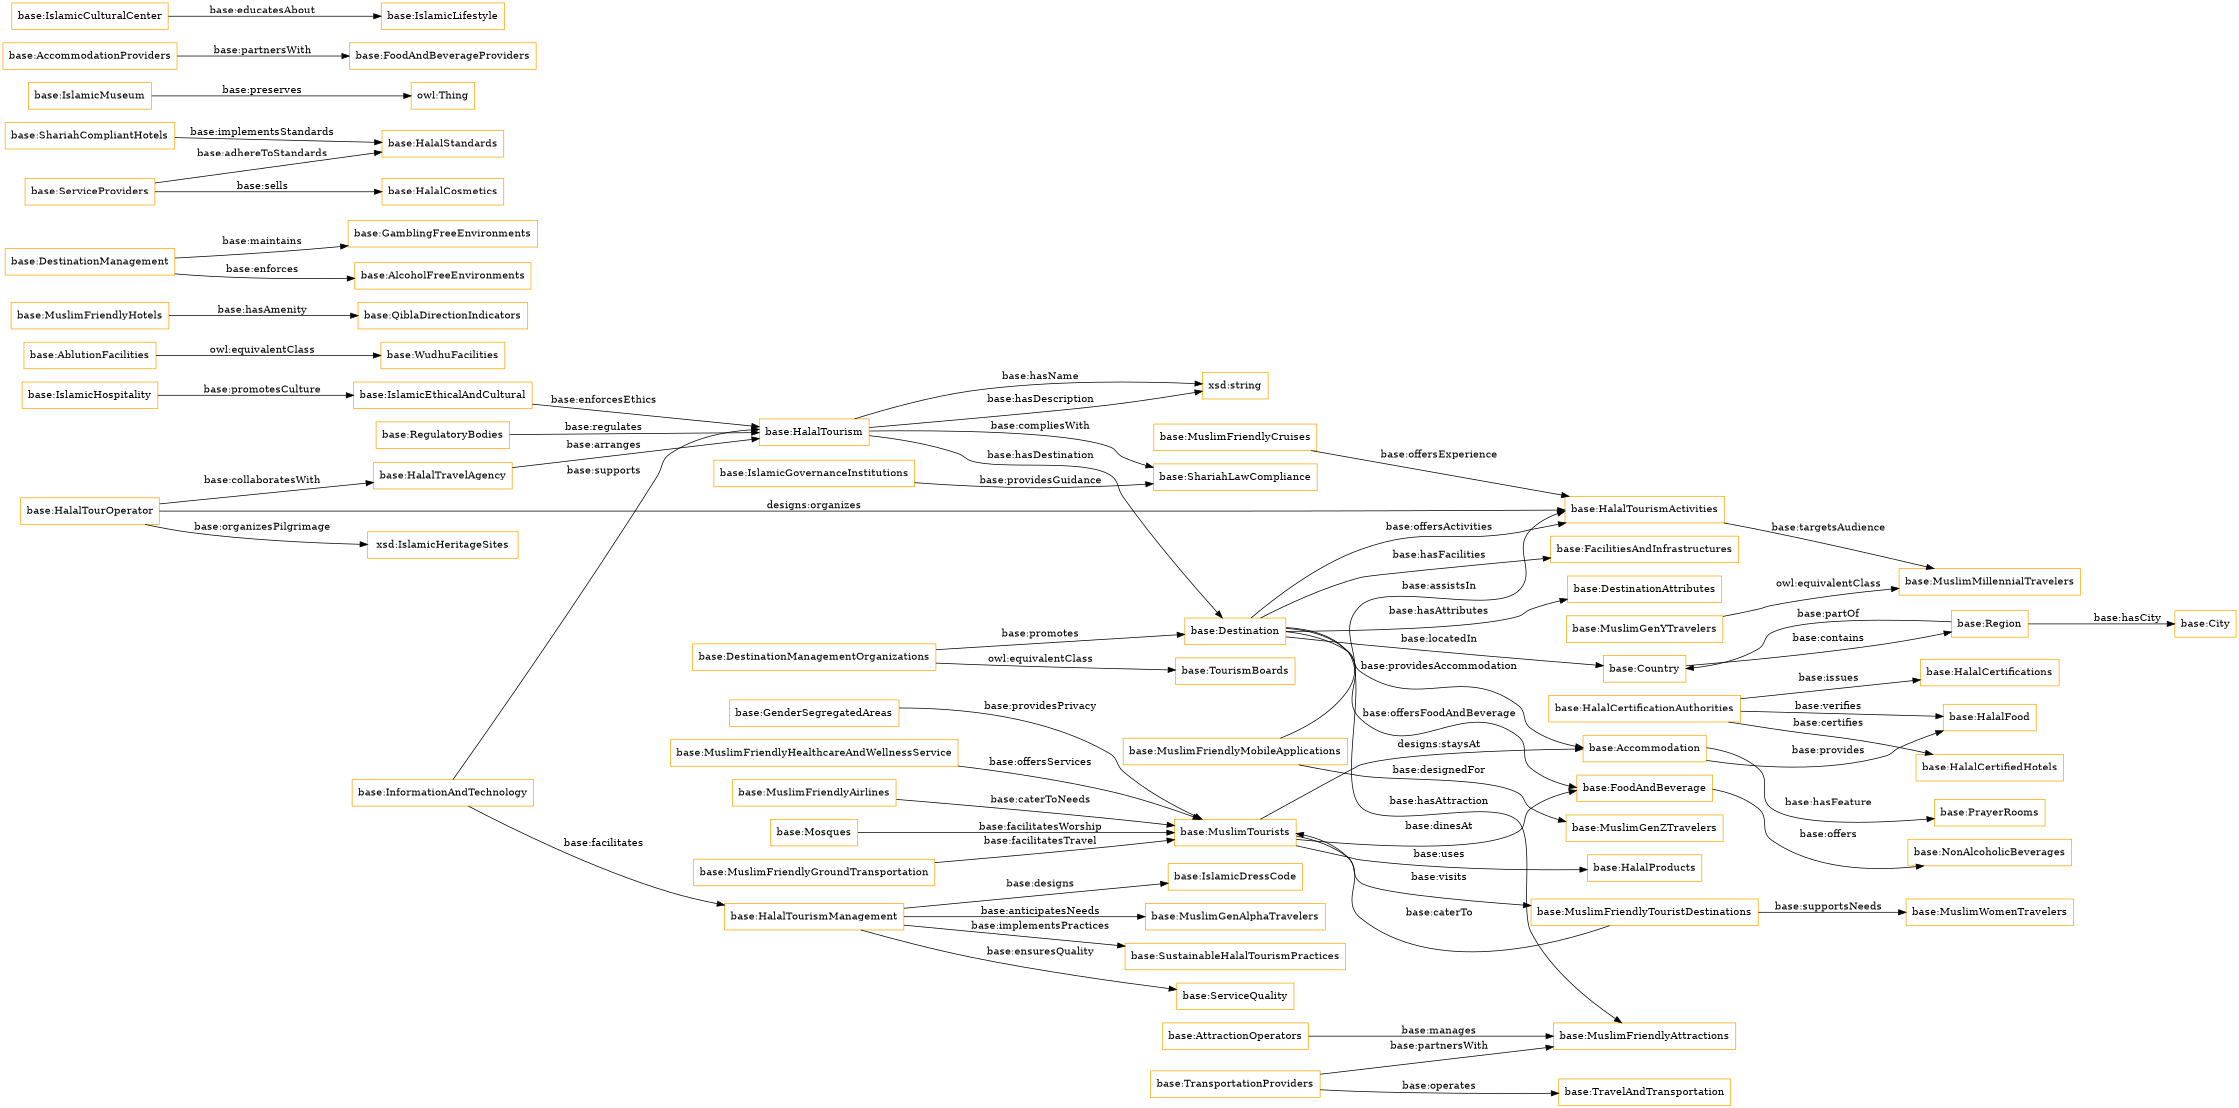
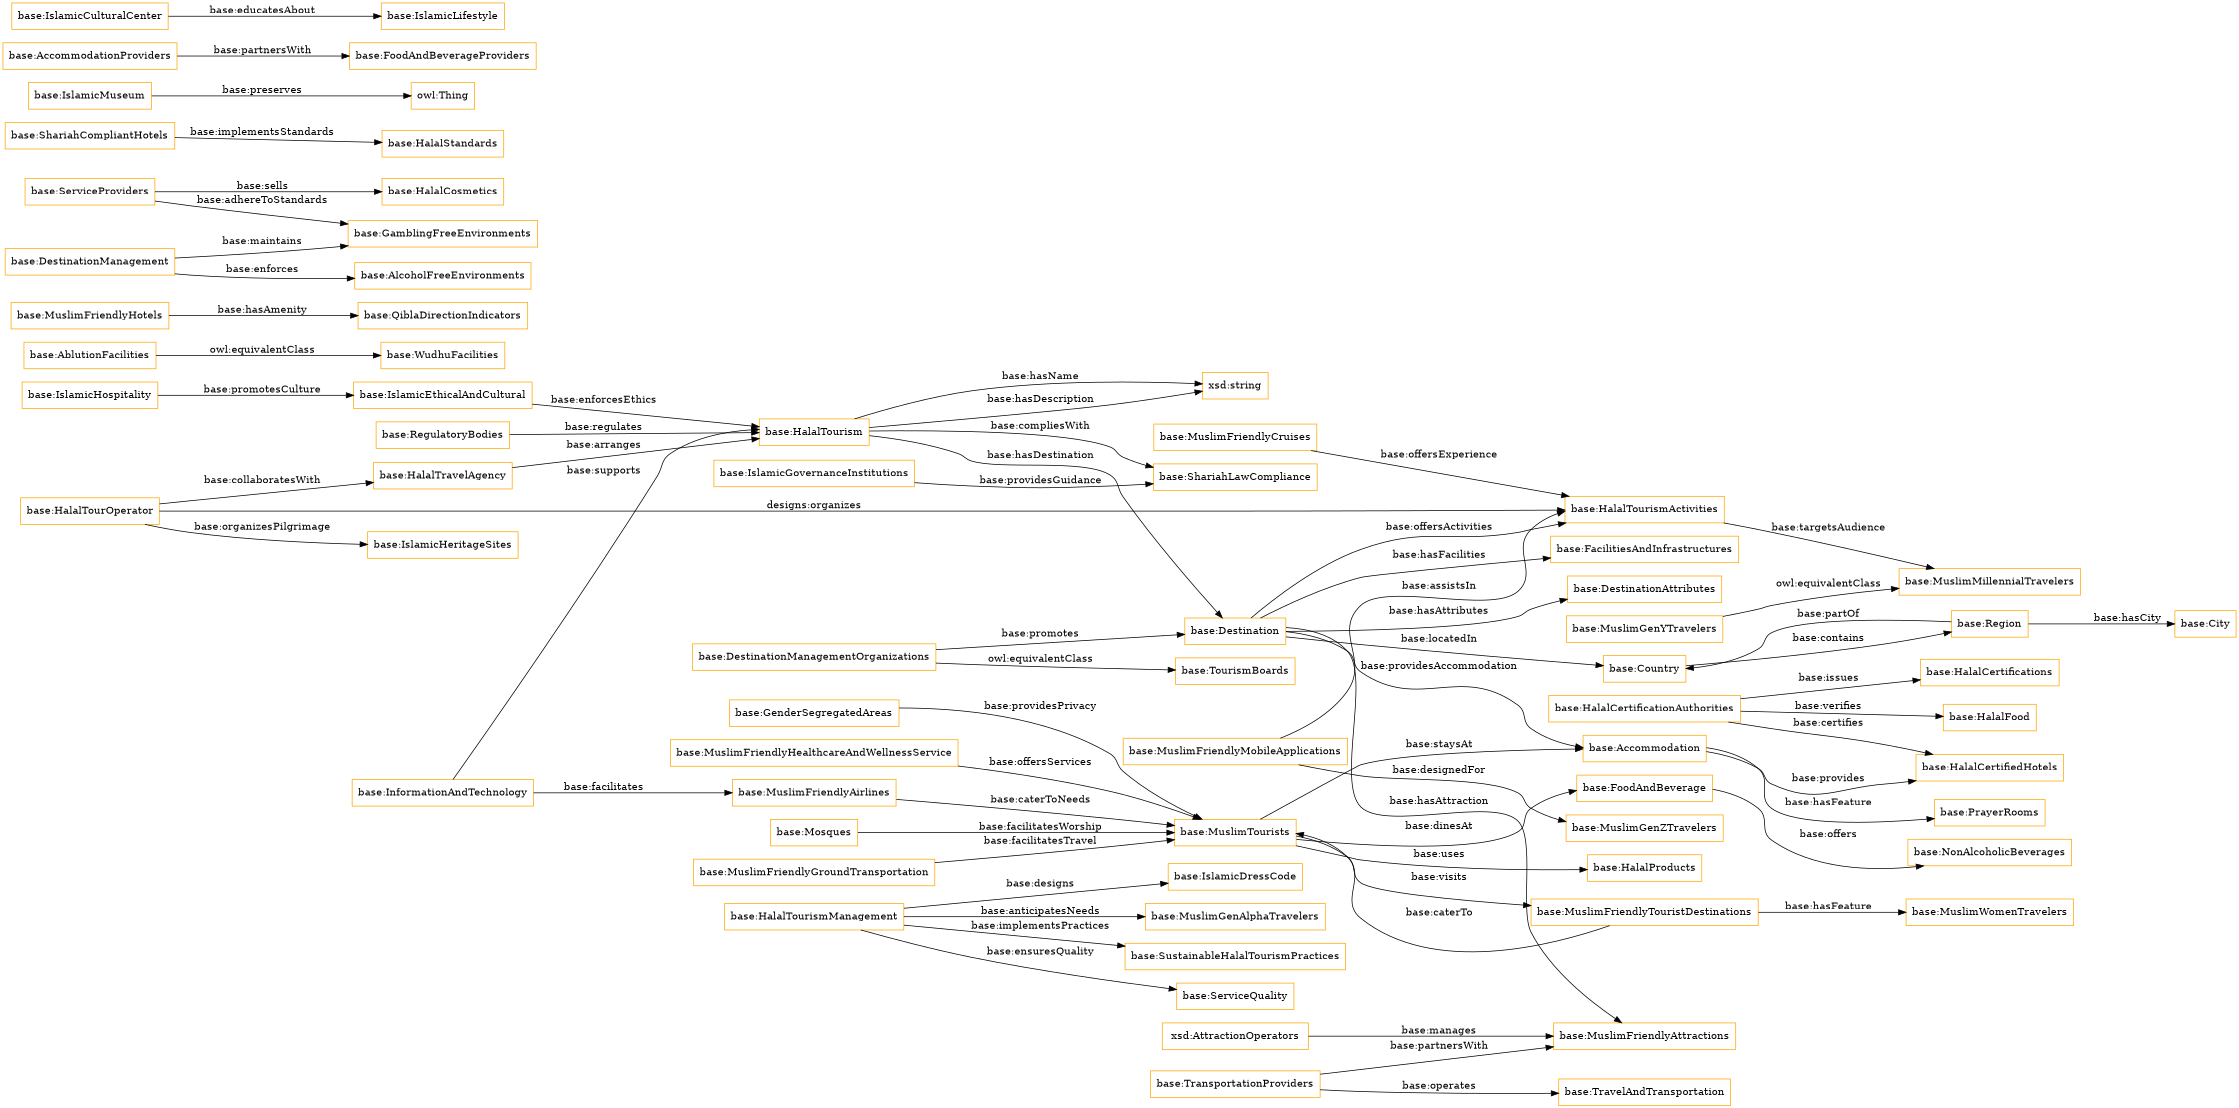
edge "base:ServiceProviders" -> "base:HalalStandards": now "base:ServiceProviders" -> "base:GamblingFreeEnvironments"
node "xsd:IslamicHeritageSites": label "xsd:IslamicHeritageSites" -> "base:IslamicHeritageSites"
edge "base:Destination" -> "base:FoodAndBeverage": removed, label "base:offersFoodAndBeverage"
edge "base:MuslimTourists" -> "base:Accommodation": label "designs:staysAt" -> "base:staysAt"
edge "base:Accommodation" -> "base:HalalFood": now "base:Accommodation" -> "base:HalalCertifiedHotels"
edge "base:InformationAndTechnology" -> "base:HalalTourismManagement": now "base:InformationAndTechnology" -> "base:MuslimFriendlyAirlines"
edge "base:MuslimFriendlyTouristDestinations" -> "base:MuslimWomenTravelers": label "base:supportsNeeds" -> "base:hasFeature"
node "base:AttractionOperators": label "base:AttractionOperators" -> "xsd:AttractionOperators"
